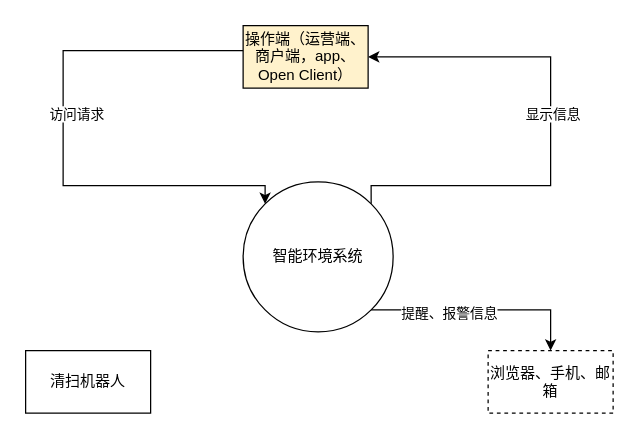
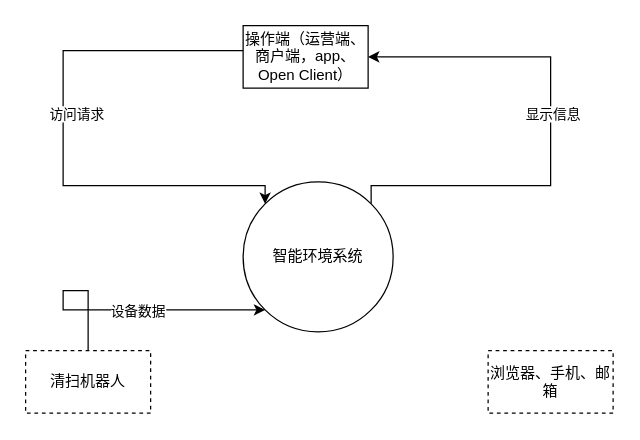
node "操作端（运营端、商户端，app、Open Client）": fillcolor #fff2cc -> #ffffff
edge "清扫机器人" -> "智能环境系统": added, label "设备数据"
edge "智能环境系统" -> "浏览器、手机、邮箱": removed, label "提醒、报警信息"
node "清扫机器人": style solid -> dashed
